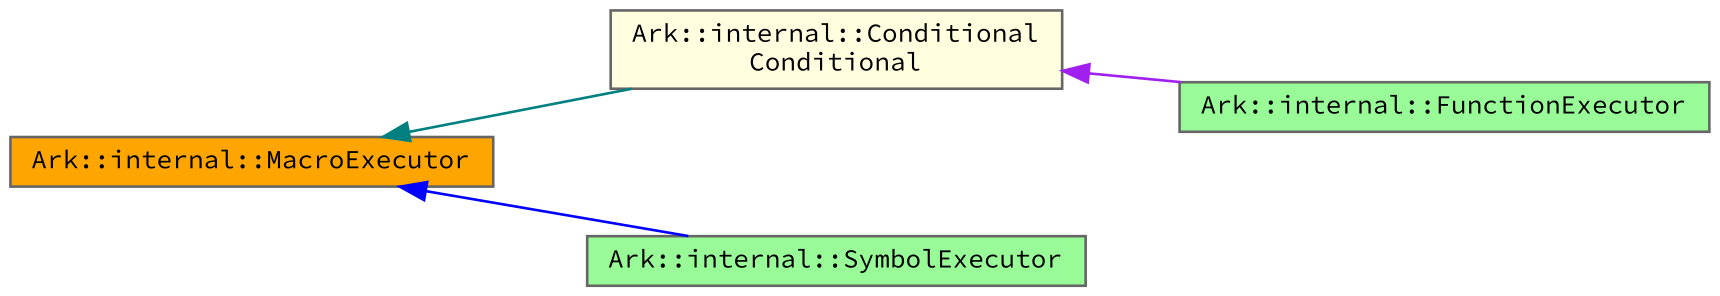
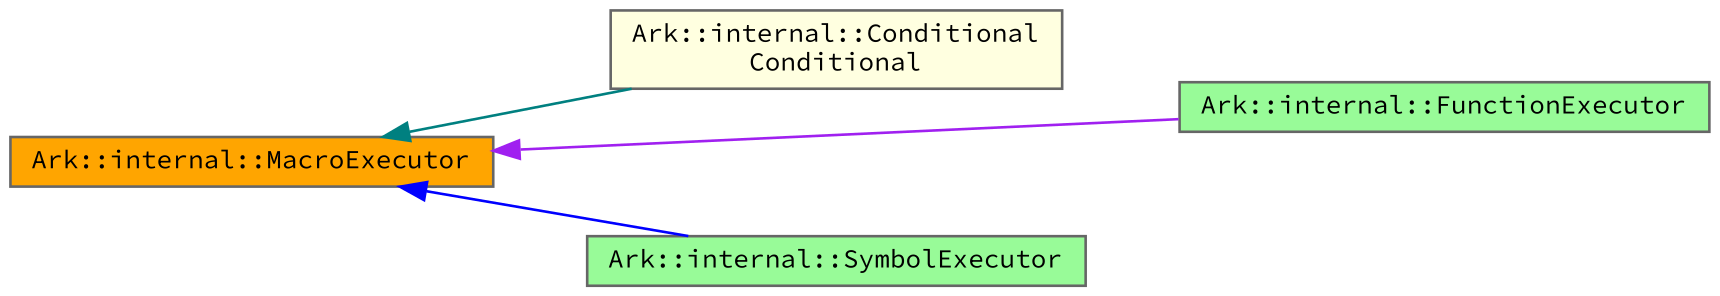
edge "Ark::internal::FunctionExecutor" -> "Ark::internal::Conditional Conditional": now "Ark::internal::FunctionExecutor" -> "Ark::internal::MacroExecutor"
